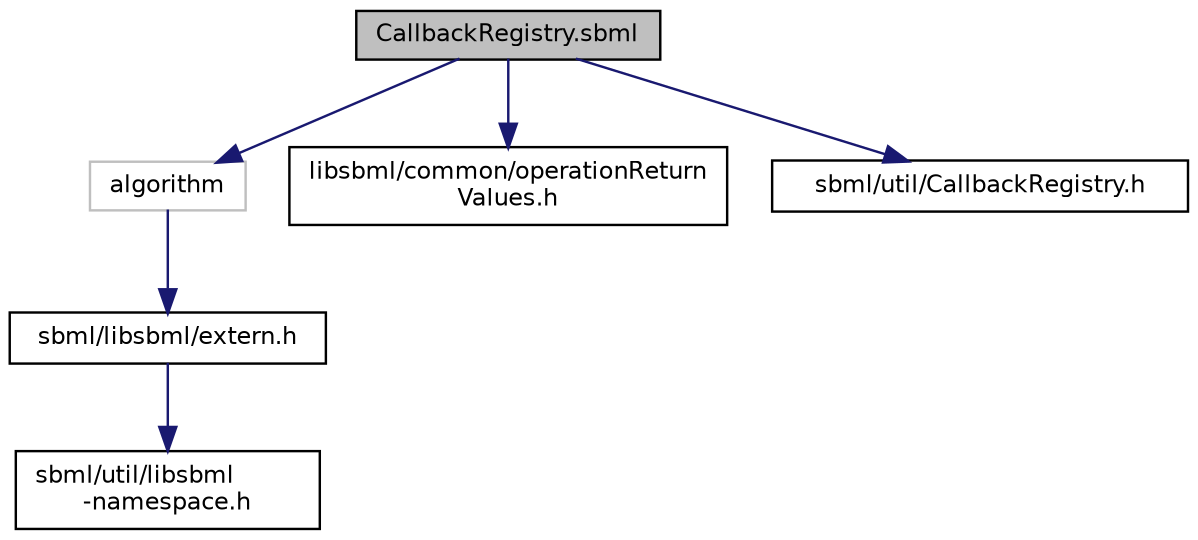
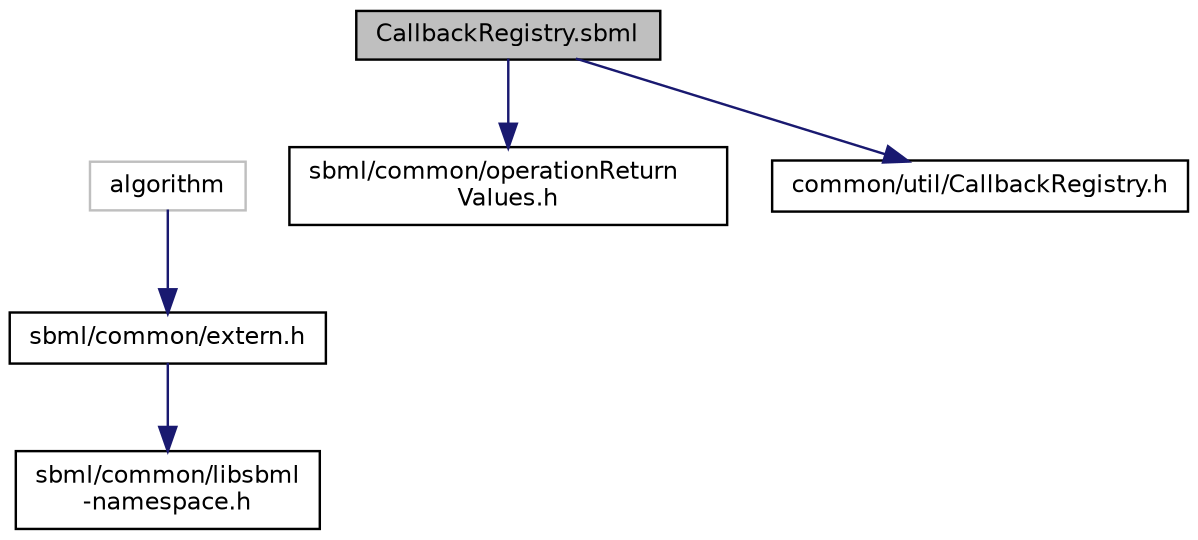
edge "CallbackRegistry.sbml" -> "algorithm": removed
node "libsbml/common/operationReturn Values.h": label "libsbml/common/operationReturn Values.h" -> "sbml/common/operationReturn Values.h"
node "sbml/util/CallbackRegistry.h": label "sbml/util/CallbackRegistry.h" -> "common/util/CallbackRegistry.h"
node "sbml/libsbml/extern.h": label "sbml/libsbml/extern.h" -> "sbml/common/extern.h"
node "sbml/util/libsbml -namespace.h": label "sbml/util/libsbml -namespace.h" -> "sbml/common/libsbml -namespace.h"
